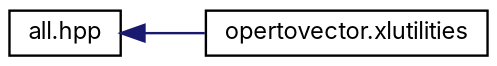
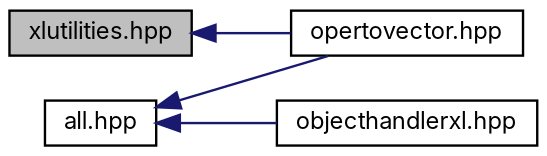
node "xlutilities.hpp": added
node "opertovector.xlutilities": label "opertovector.xlutilities" -> "opertovector.hpp"
node "objecthandlerxl.hpp": added
